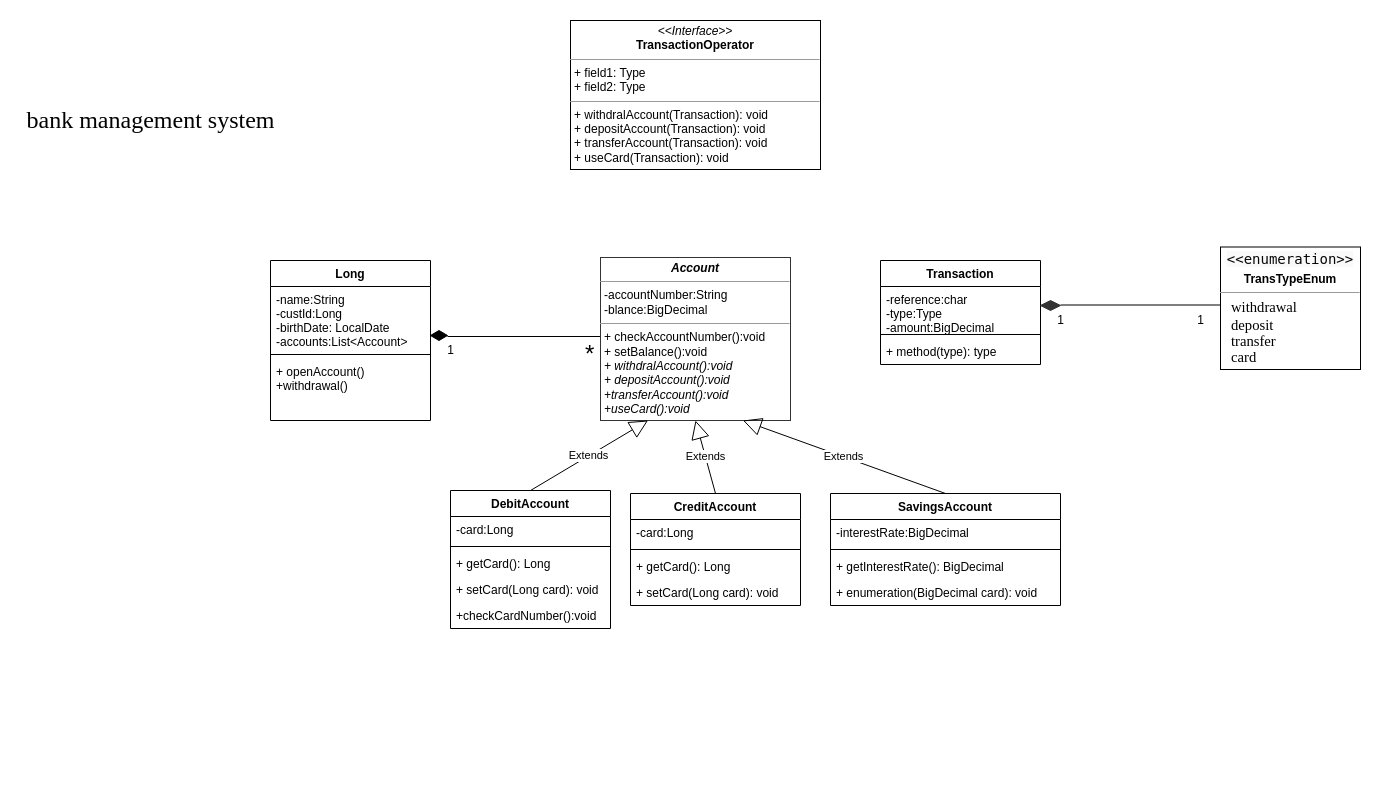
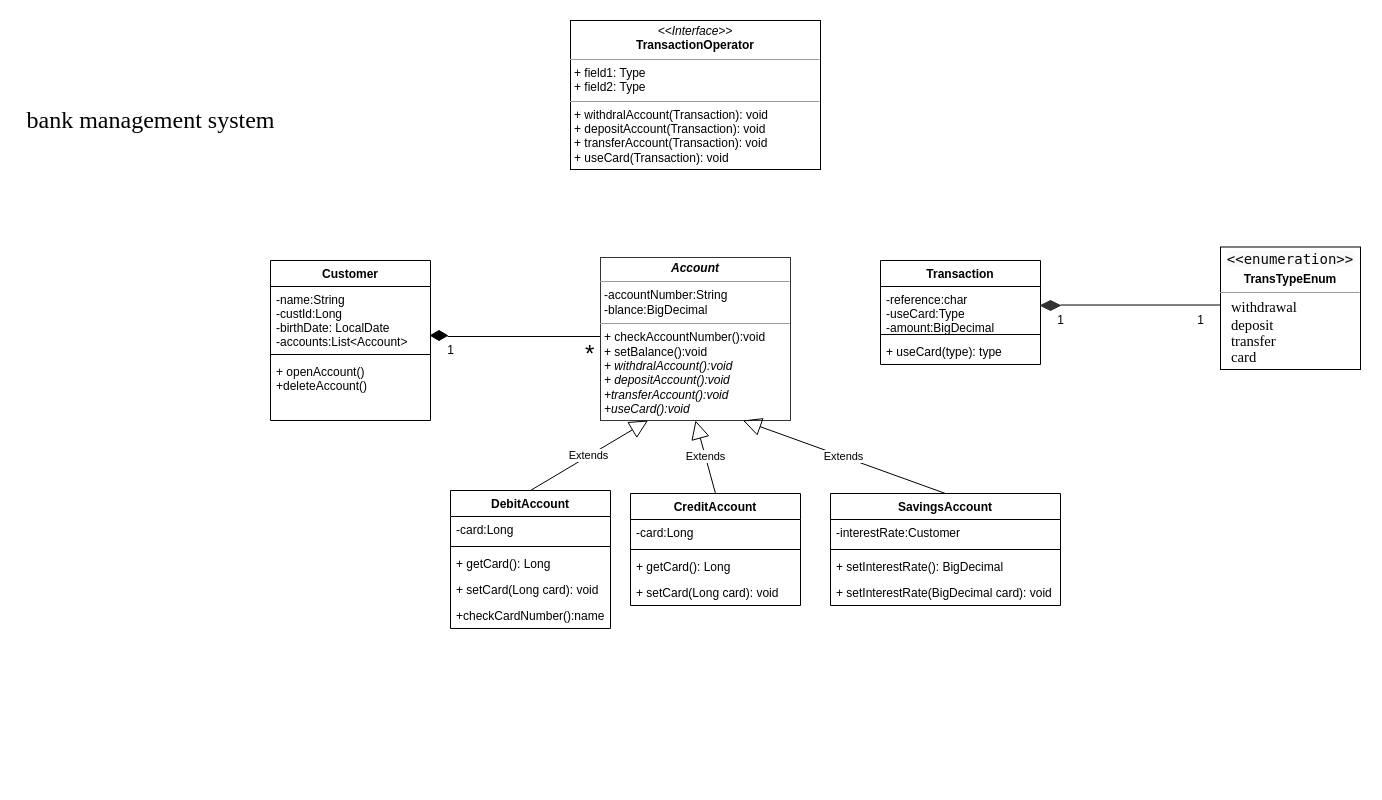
node "Long": label "Long" -> "Customer"
node "-reference:char -type:Type -amount:BigDecimal": label "-reference:char -type:Type -amount:BigDecimal" -> "-reference:char -useCard:Type -amount:BigDecimal"
node "+ method(type): type": label "+ method(type): type" -> "+ useCard(type): type"
node "+ openAccount() +withdrawal()": label "+ openAccount() +withdrawal()" -> "+ openAccount() +deleteAccount()"
node "-interestRate:BigDecimal": label "-interestRate:BigDecimal" -> "-interestRate:Customer"
node "+ getInterestRate(): BigDecimal": label "+ getInterestRate(): BigDecimal" -> "+ setInterestRate(): BigDecimal"
node "+ enumeration(BigDecimal card): void": label "+ enumeration(BigDecimal card): void" -> "+ setInterestRate(BigDecimal card): void"
node "+checkCardNumber():void": label "+checkCardNumber():void" -> "+checkCardNumber():name"
